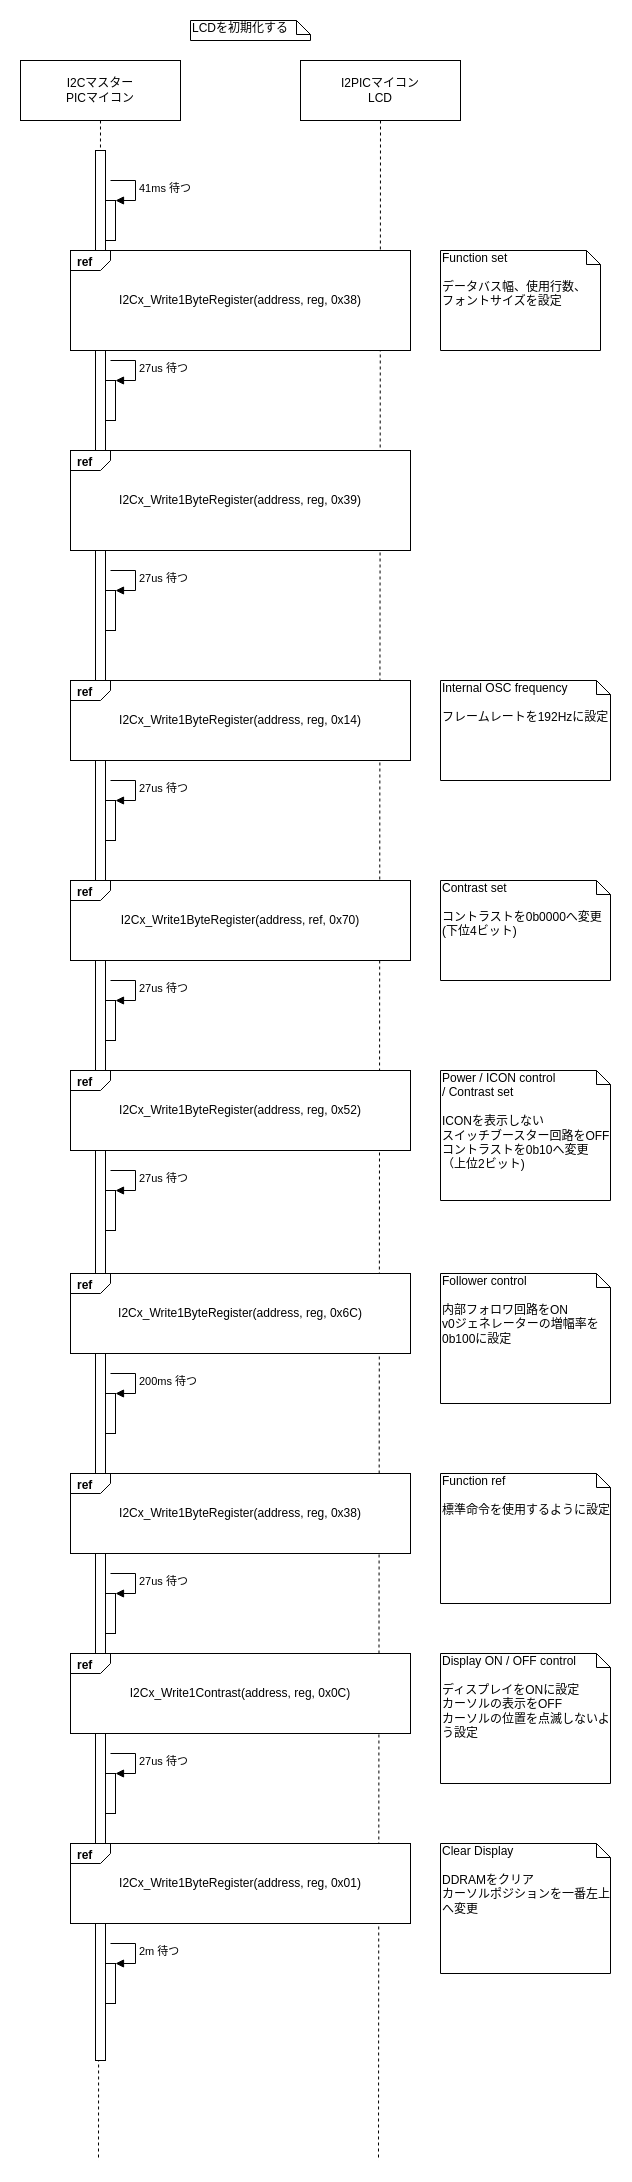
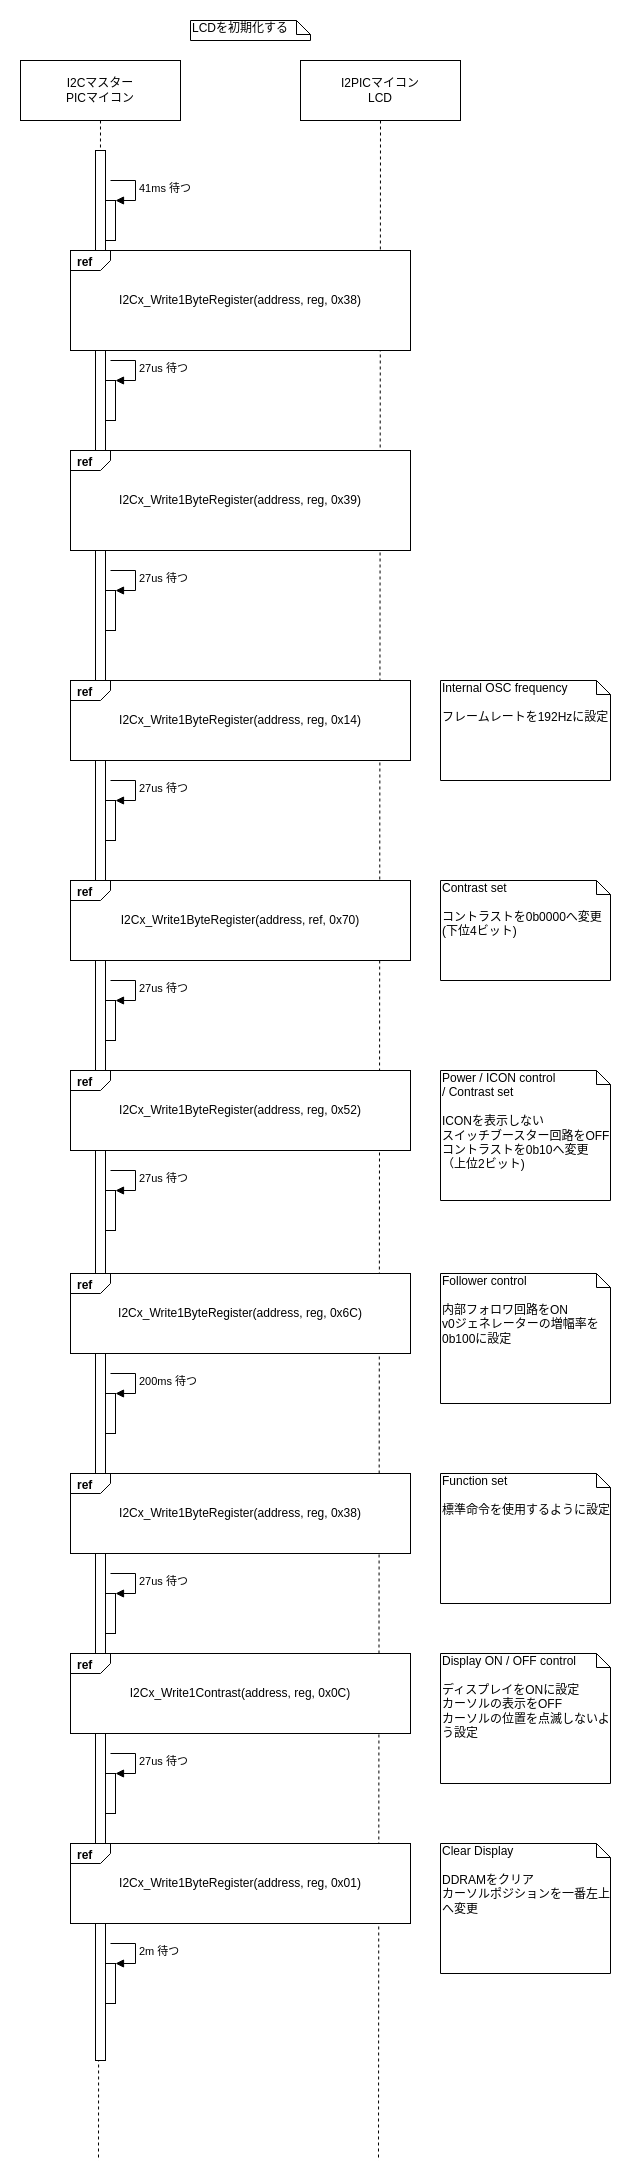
node "Function set データバス幅、使用行数、 フォントサイズを設定": removed
node "Function ref 標準命令を使用するように設定": label "Function ref 標準命令を使用するように設定" -> "Function set 標準命令を使用するように設定"
